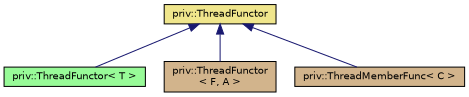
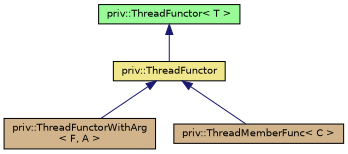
edge "priv::ThreadFunctor< T >" -> "priv::ThreadFunctor": reversed
node "priv::ThreadFunctor < F, A >": label "priv::ThreadFunctor < F, A >" -> "priv::ThreadFunctorWithArg < F, A >"
